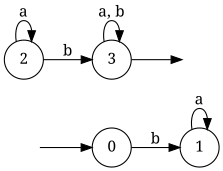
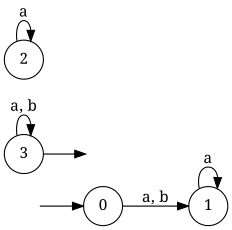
edge "2" -> "3": removed, label "b"
edge "0" -> "1": label "b" -> "a, b"
